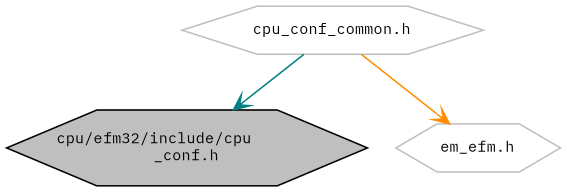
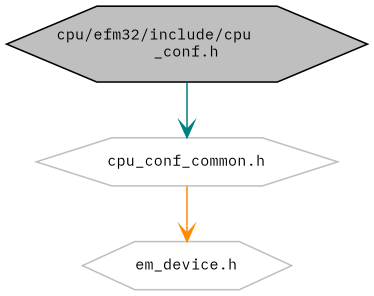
edge "cpu_conf_common.h" -> "cpu/efm32/include/cpu _conf.h": reversed
node "em_efm.h": label "em_efm.h" -> "em_device.h"
